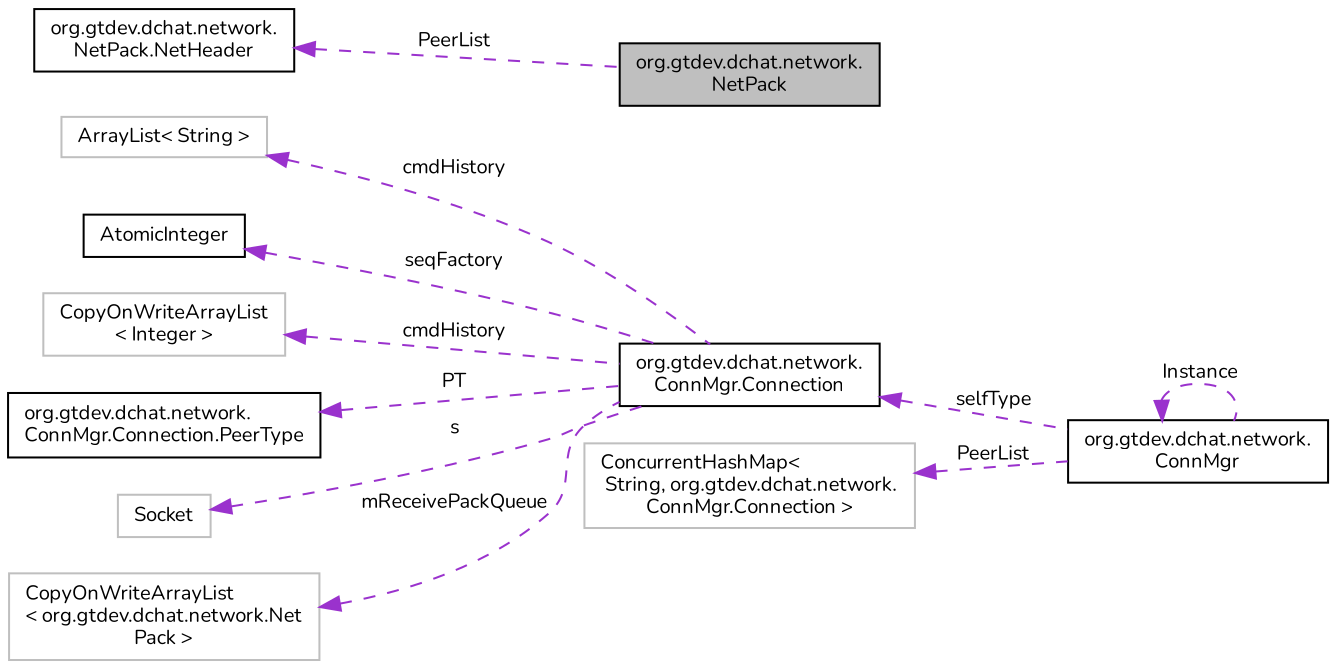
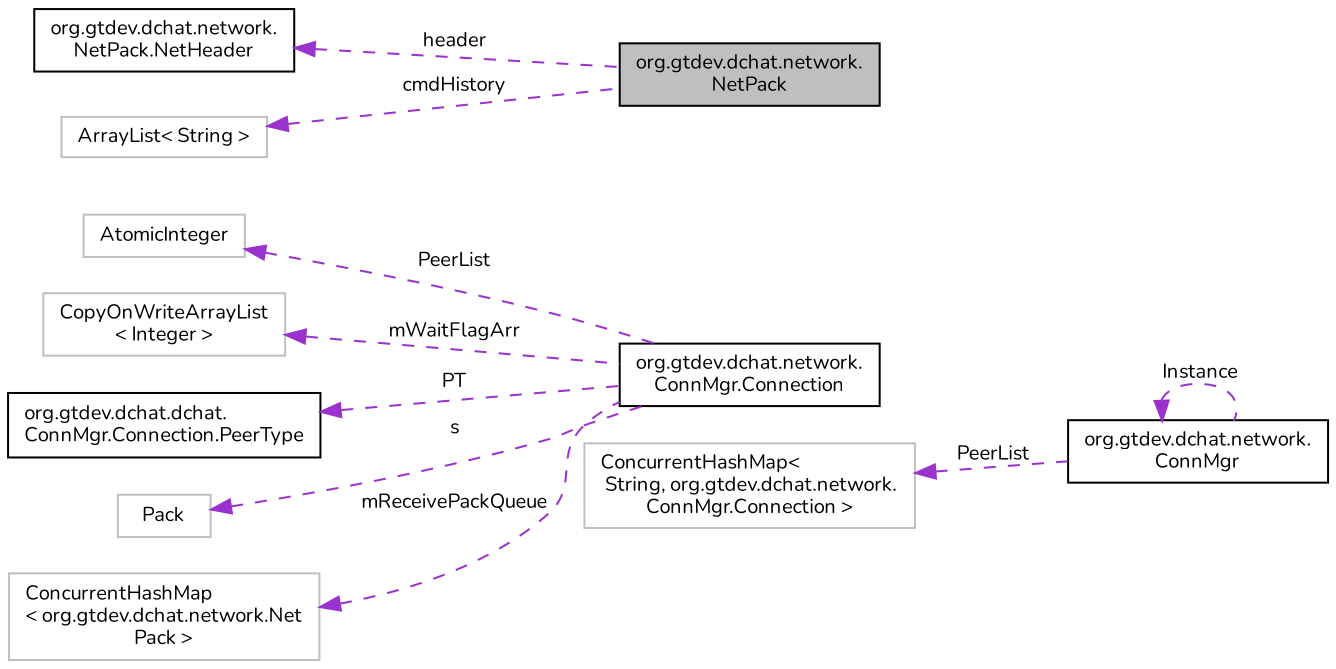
edge "org.gtdev.dchat.network. NetPack" -> "org.gtdev.dchat.network. NetPack.NetHeader": label " PeerList" -> " header"
edge "org.gtdev.dchat.network. ConnMgr.Connection" -> "ArrayList< String >": now "org.gtdev.dchat.network. NetPack" -> "ArrayList< String >"
node "AtomicInteger": color black -> grey75
edge "org.gtdev.dchat.network. ConnMgr.Connection" -> "AtomicInteger": label " seqFactory" -> " PeerList"
edge "org.gtdev.dchat.network. ConnMgr.Connection" -> "CopyOnWriteArrayList < Integer >": label " cmdHistory" -> " mWaitFlagArr"
edge "org.gtdev.dchat.network. ConnMgr" -> "org.gtdev.dchat.network. ConnMgr.Connection": removed, label "selfType"
node "org.gtdev.dchat.network. ConnMgr.Connection.PeerType": label "org.gtdev.dchat.network. ConnMgr.Connection.PeerType" -> "org.gtdev.dchat.dchat. ConnMgr.Connection.PeerType"
node "Socket": label "Socket" -> "Pack"
node "CopyOnWriteArrayList < org.gtdev.dchat.network.Net Pack >": label "CopyOnWriteArrayList < org.gtdev.dchat.network.Net Pack >" -> "ConcurrentHashMap < org.gtdev.dchat.network.Net Pack >"
